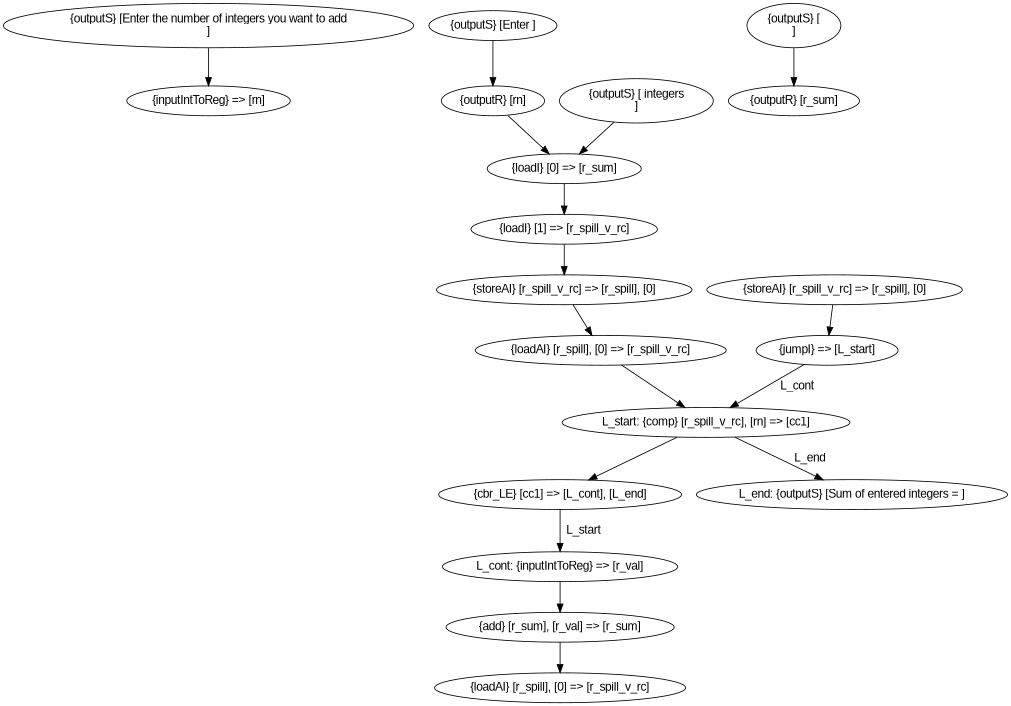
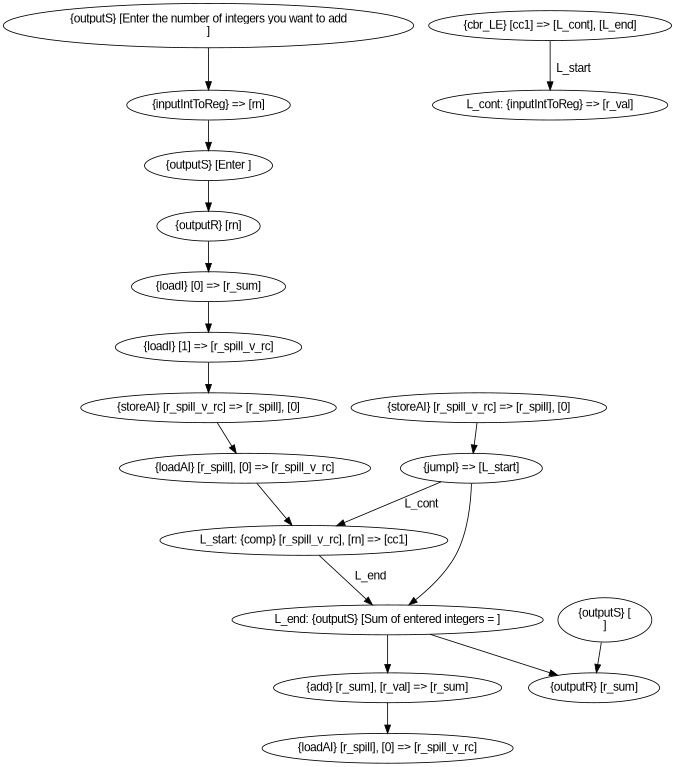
node "{outputS} [ integers ]": removed
edge "{inputIntToReg} => [rn]" -> "{outputS} [Enter ]": added
edge "L_start: {comp} [r_spill_v_rc], [rn] => [cc1]" -> "{cbr_LE} [cc1] => [L_cont], [L_end]": removed
edge "{jumpI} => [L_start]" -> "L_end: {outputS} [Sum of entered integers = ]": added
edge "L_cont: {inputIntToReg} => [r_val]" -> "{add} [r_sum], [r_val] => [r_sum]": now "L_end: {outputS} [Sum of entered integers = ]" -> "{add} [r_sum], [r_val] => [r_sum]"
edge "L_end: {outputS} [Sum of entered integers = ]" -> "{outputR} [r_sum]": added
